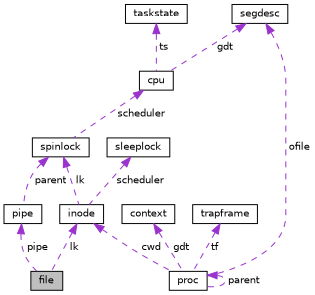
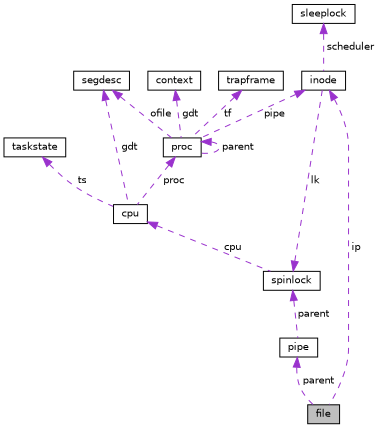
edge "spinlock" -> "cpu": label " scheduler" -> " cpu"
edge "cpu" -> "proc": added, label "proc"
edge "file" -> "pipe": label " pipe" -> " parent"
edge "file" -> "inode": label " lk" -> " ip"
edge "proc" -> "inode": label " cwd" -> " pipe"
